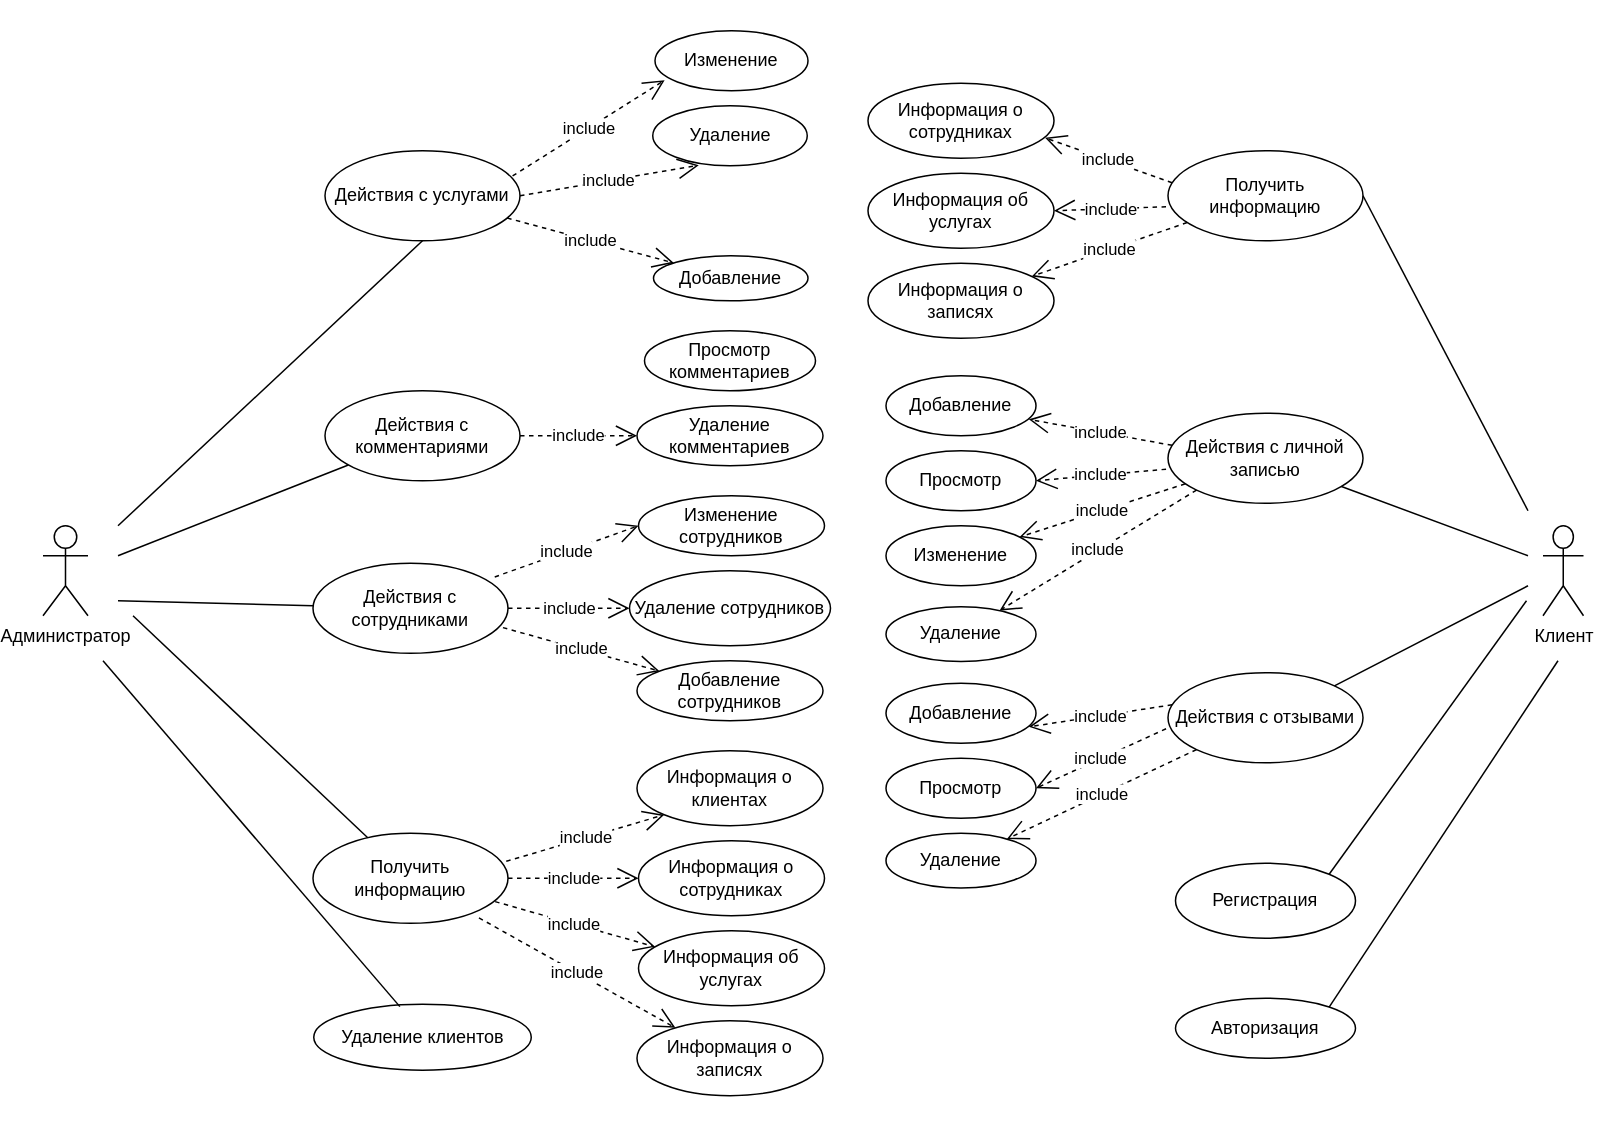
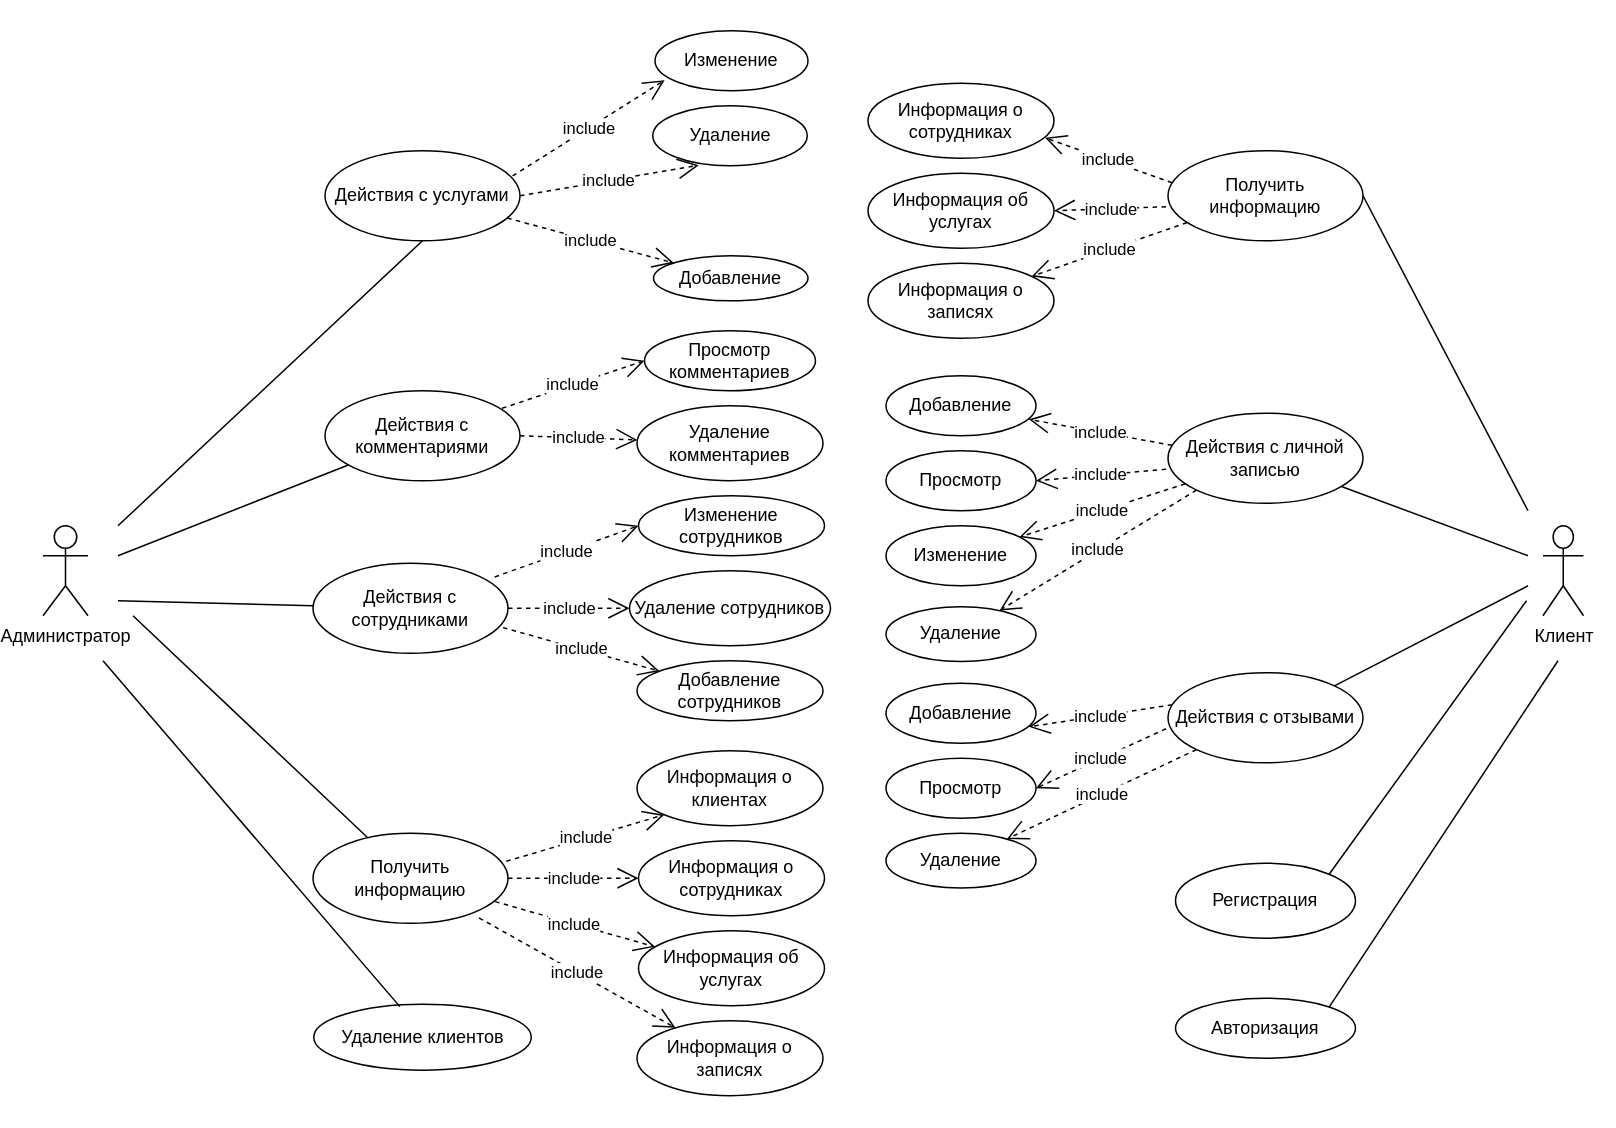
edge "Действия с комментариями" -> "Просмотр комментариев": added, label "include"
node "Удаление комментариев": size 186x60 -> 186x75
